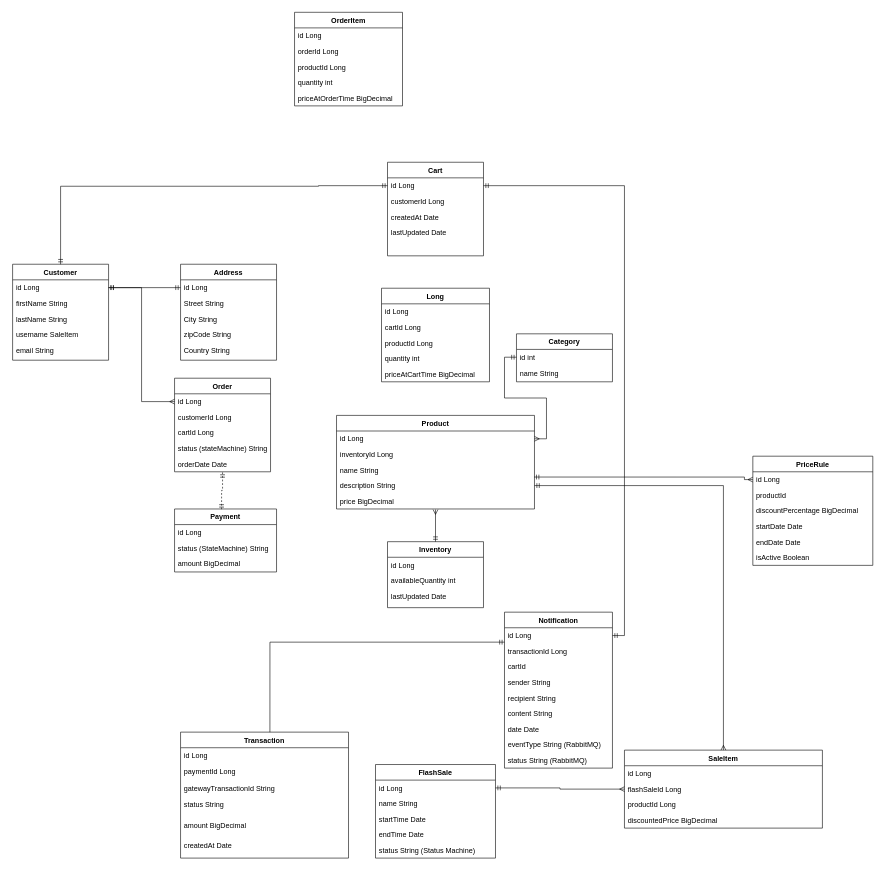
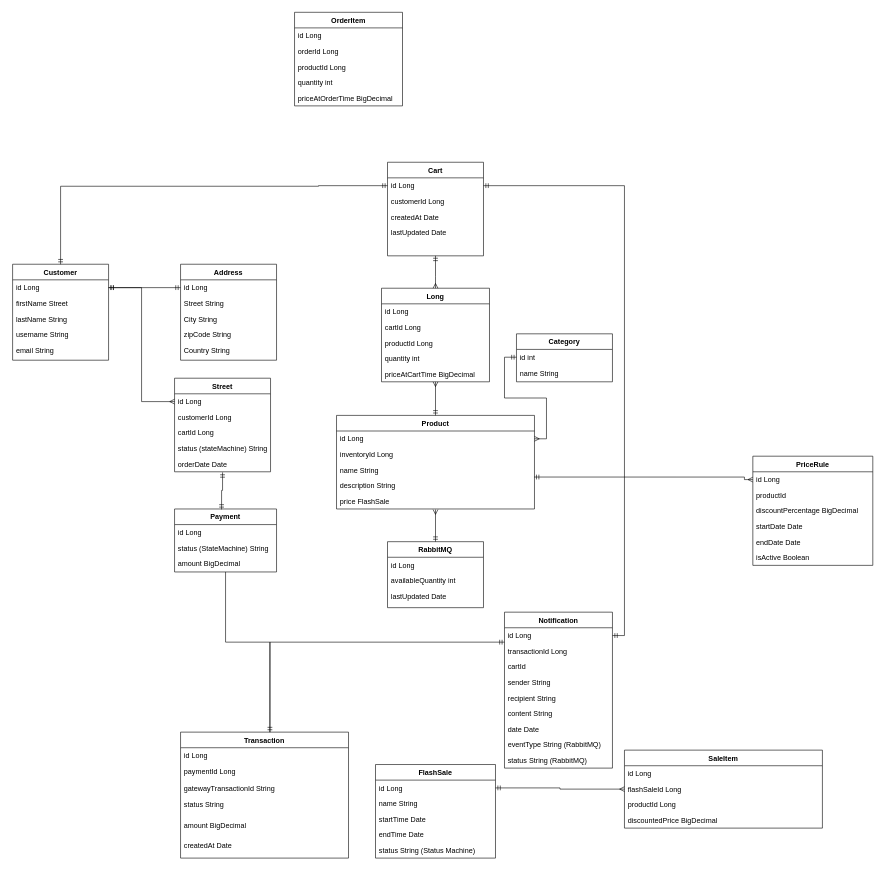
edge "Cart" -- "Long": added
node "firstName String": label "firstName String" -> "firstName Street"
node "username SaleItem": label "username SaleItem" -> "username String"
node "Order": label "Order" -> "Street"
edge "Long" -- "Product": added
edge "orderDate Date" -- "Payment": style dashed -> solid
node "price BigDecimal": label "price BigDecimal" -> "price FlashSale"
edge "description String" -- "SaleItem": removed
node "Inventory": label "Inventory" -> "RabbitMQ"
edge "Payment" -> "Transaction": added
